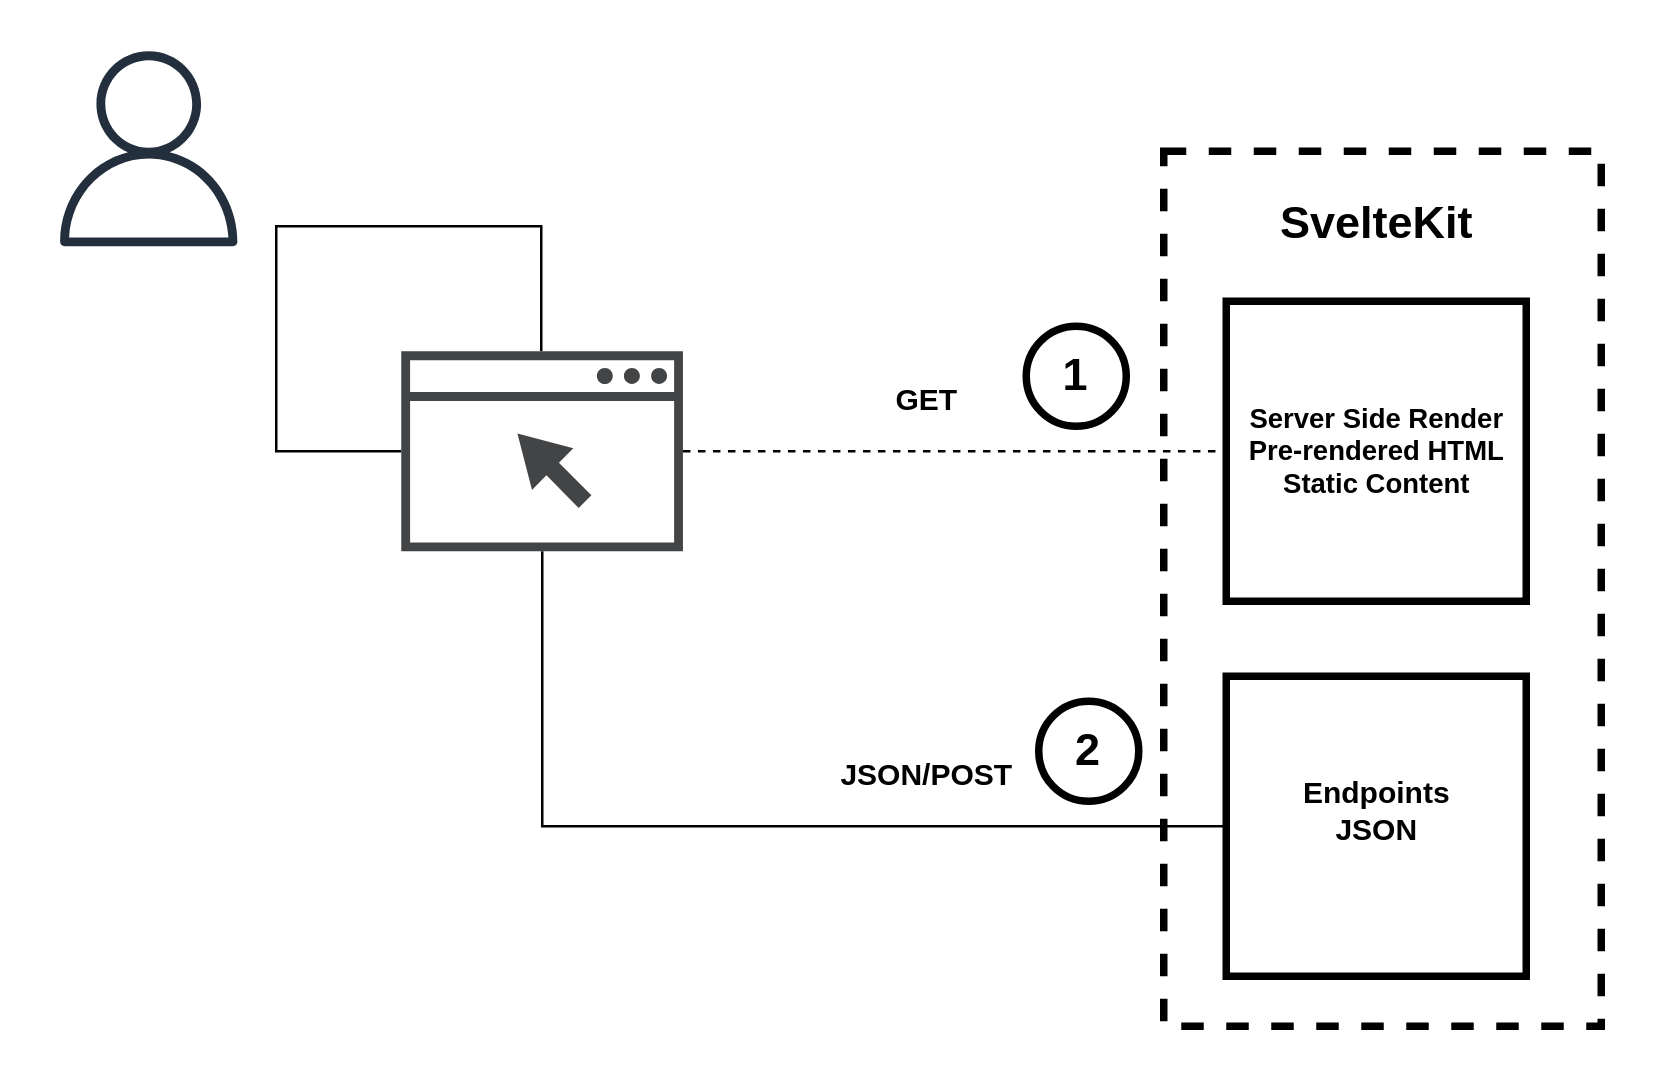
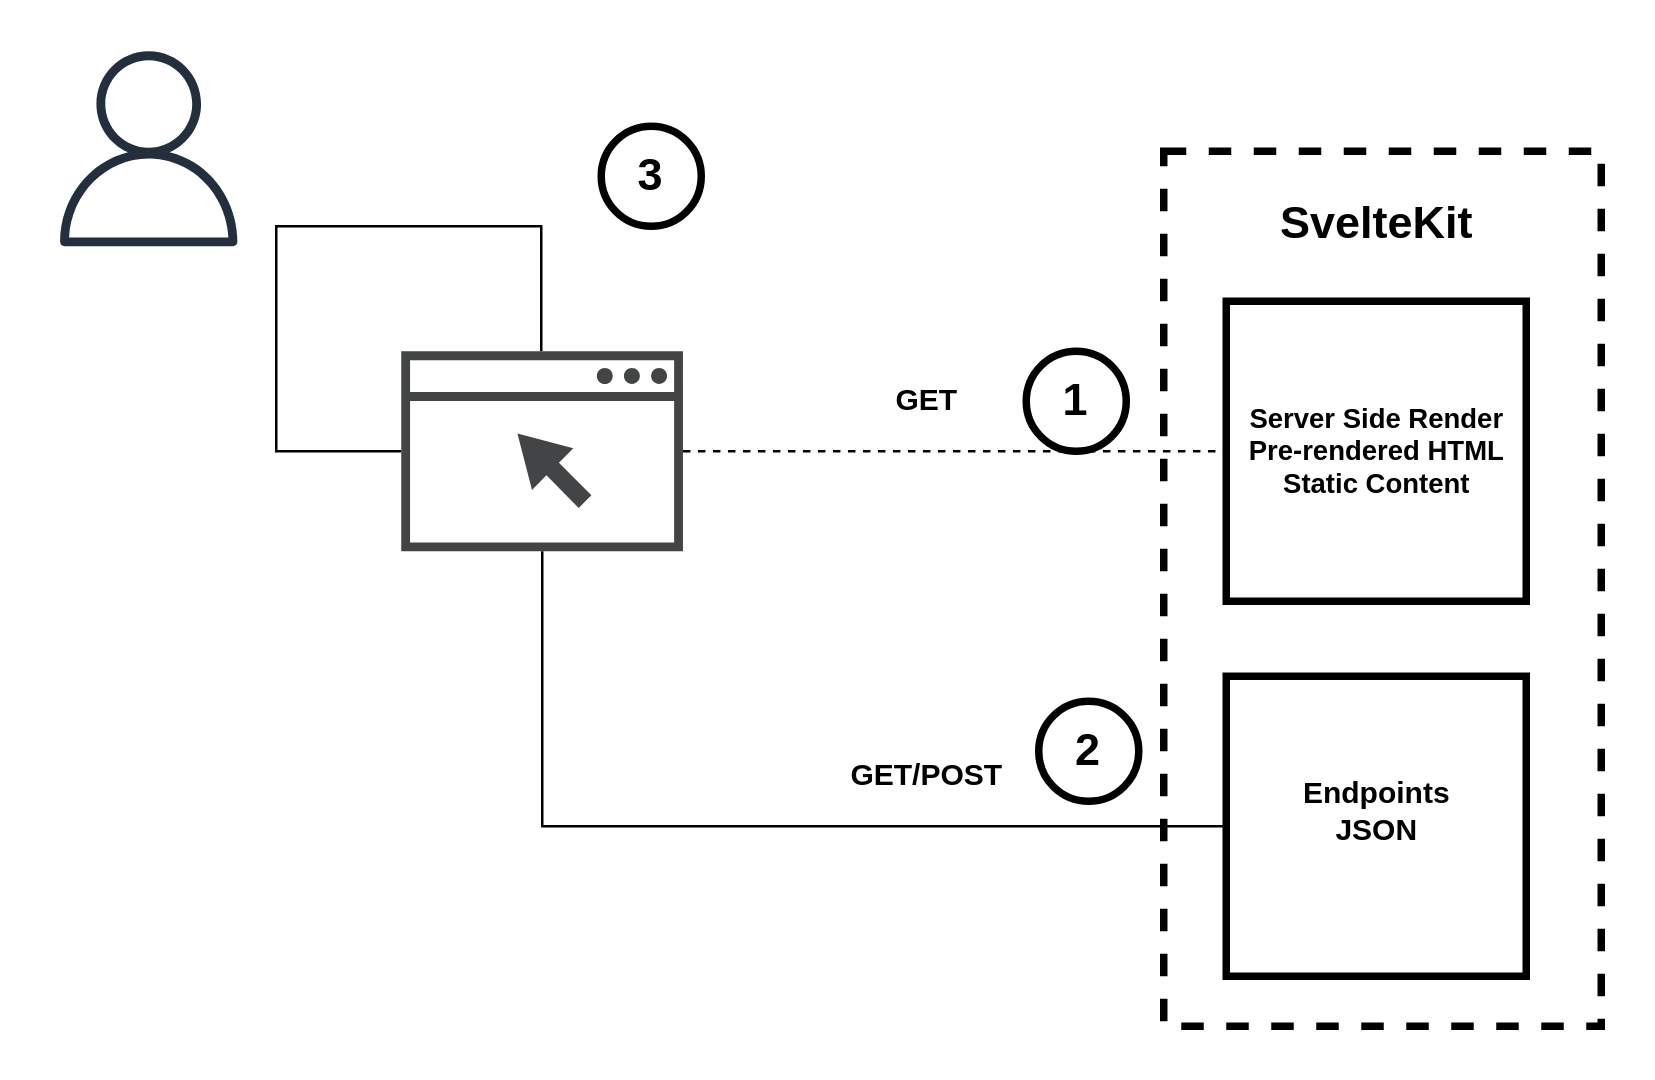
node "3": added
node "1": moved (1076, 376) -> (1076, 401)
node "JSON/POST": label "JSON/POST" -> "GET/POST"
